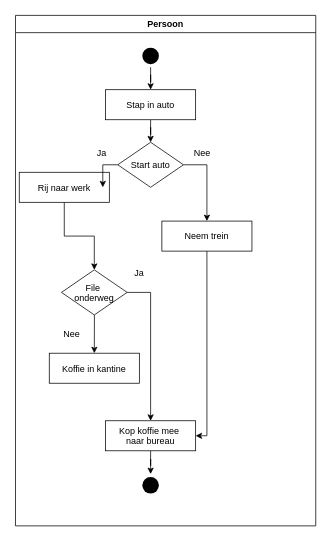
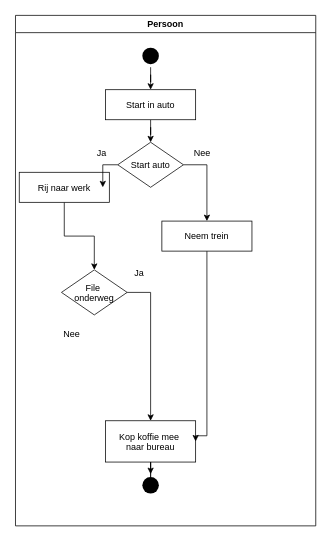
node "Stap in auto": label "Stap in auto" -> "Start in auto"
edge "File onderweg" -> "Koffie in kantine": removed
node "Koffie in kantine": removed
node "Kop koffie mee naar bureau": size 90x30 -> 90x41
